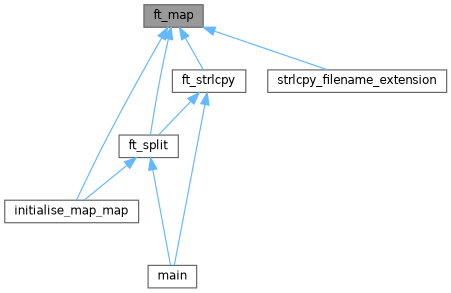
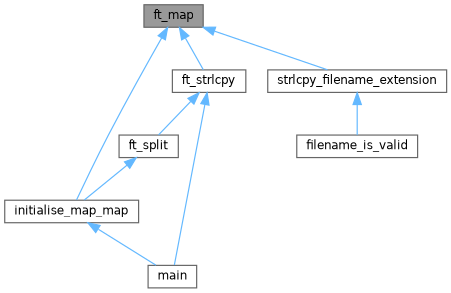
edge "ft_split" -> "ft_map": removed
node "filename_is_valid": added
edge "main" -> "ft_split": now "main" -> "initialise_map_map"
